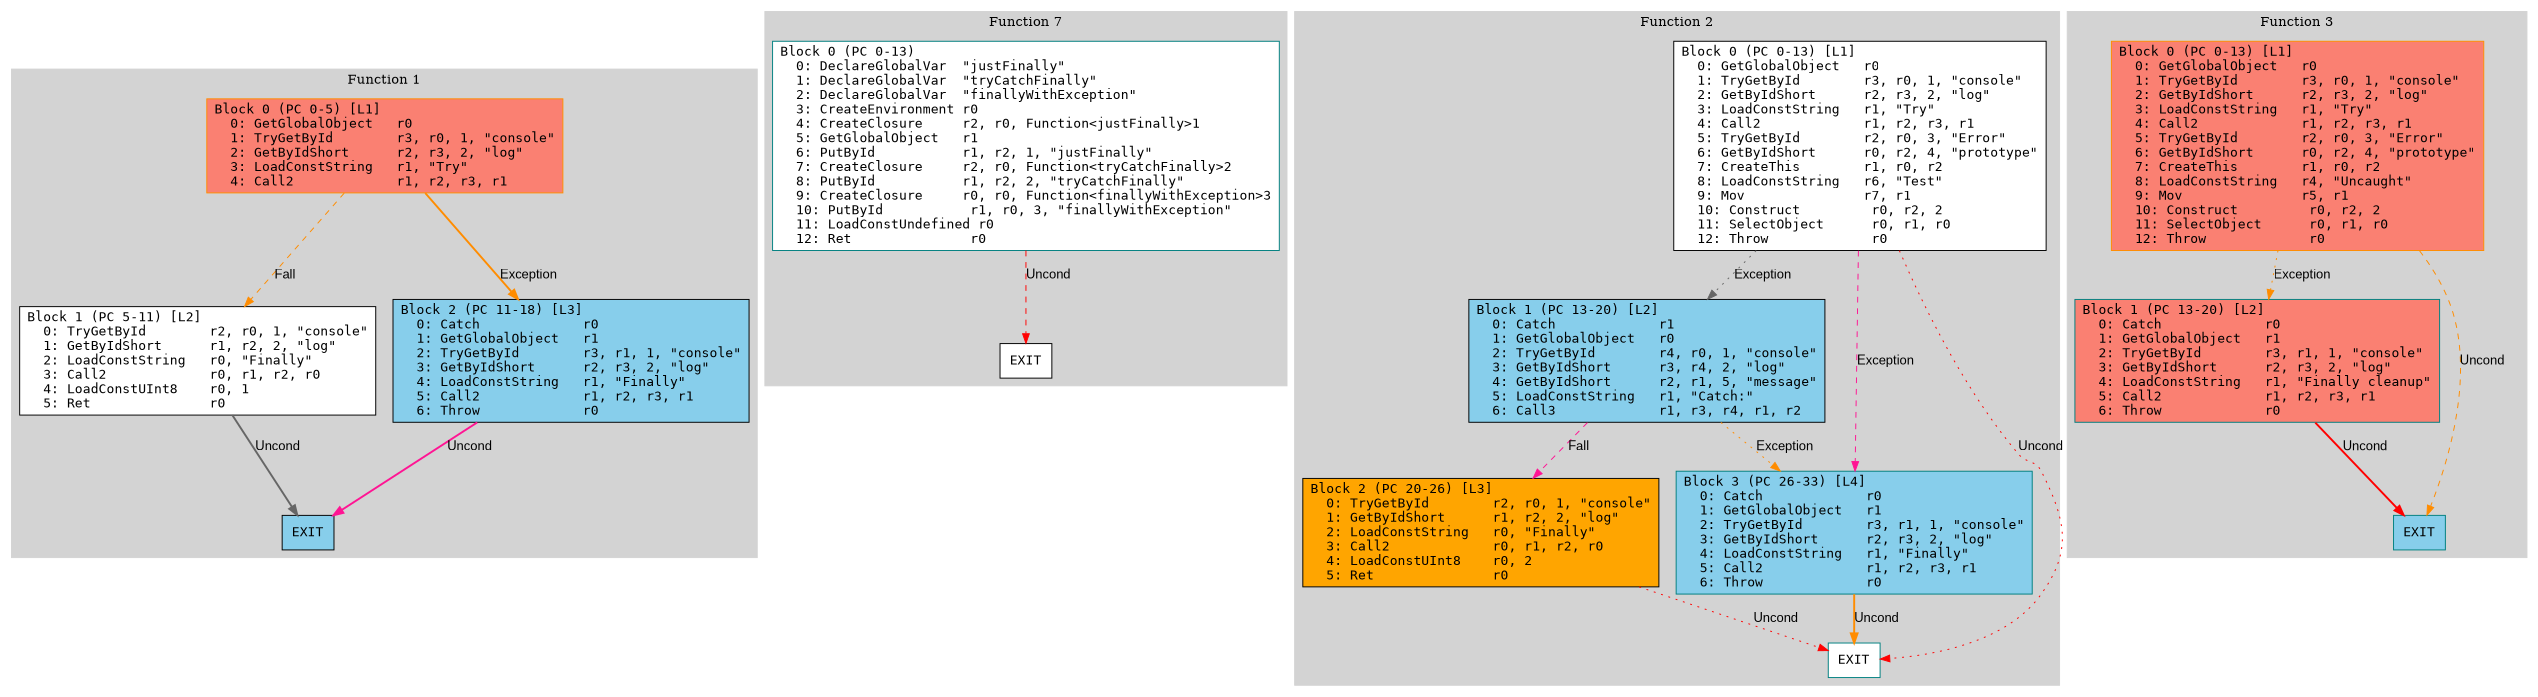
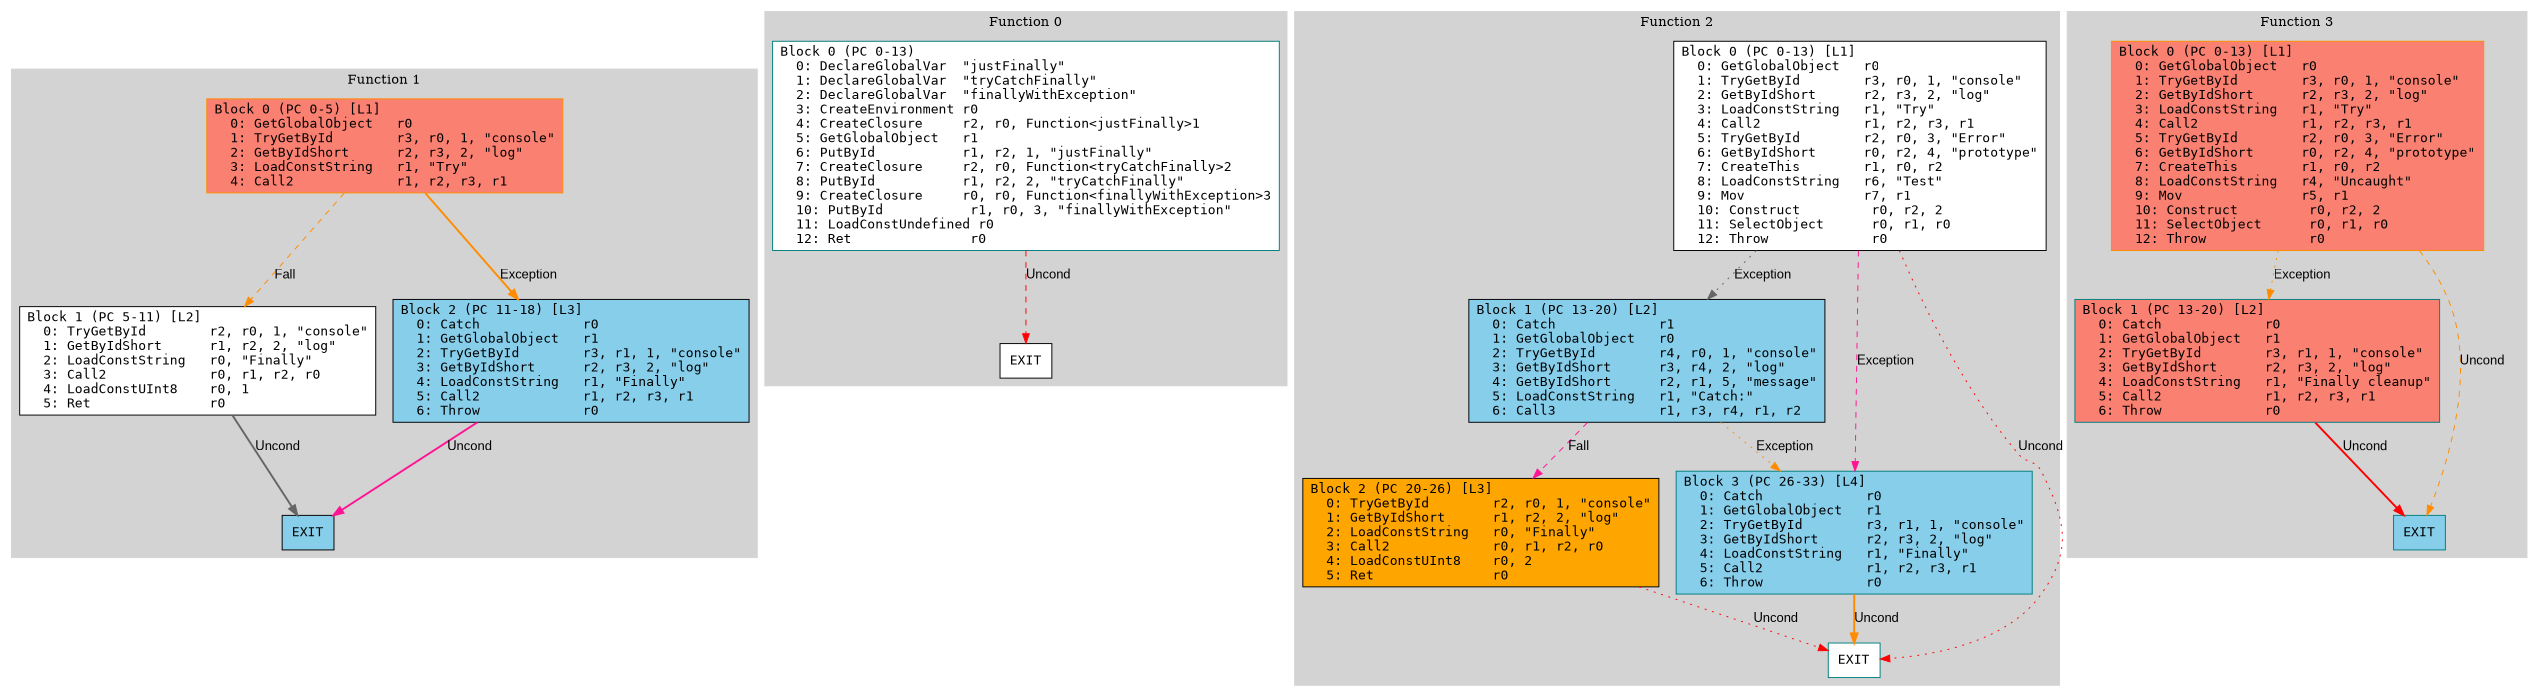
cluster "Function 7": label "Function 7" -> "Function 0"
